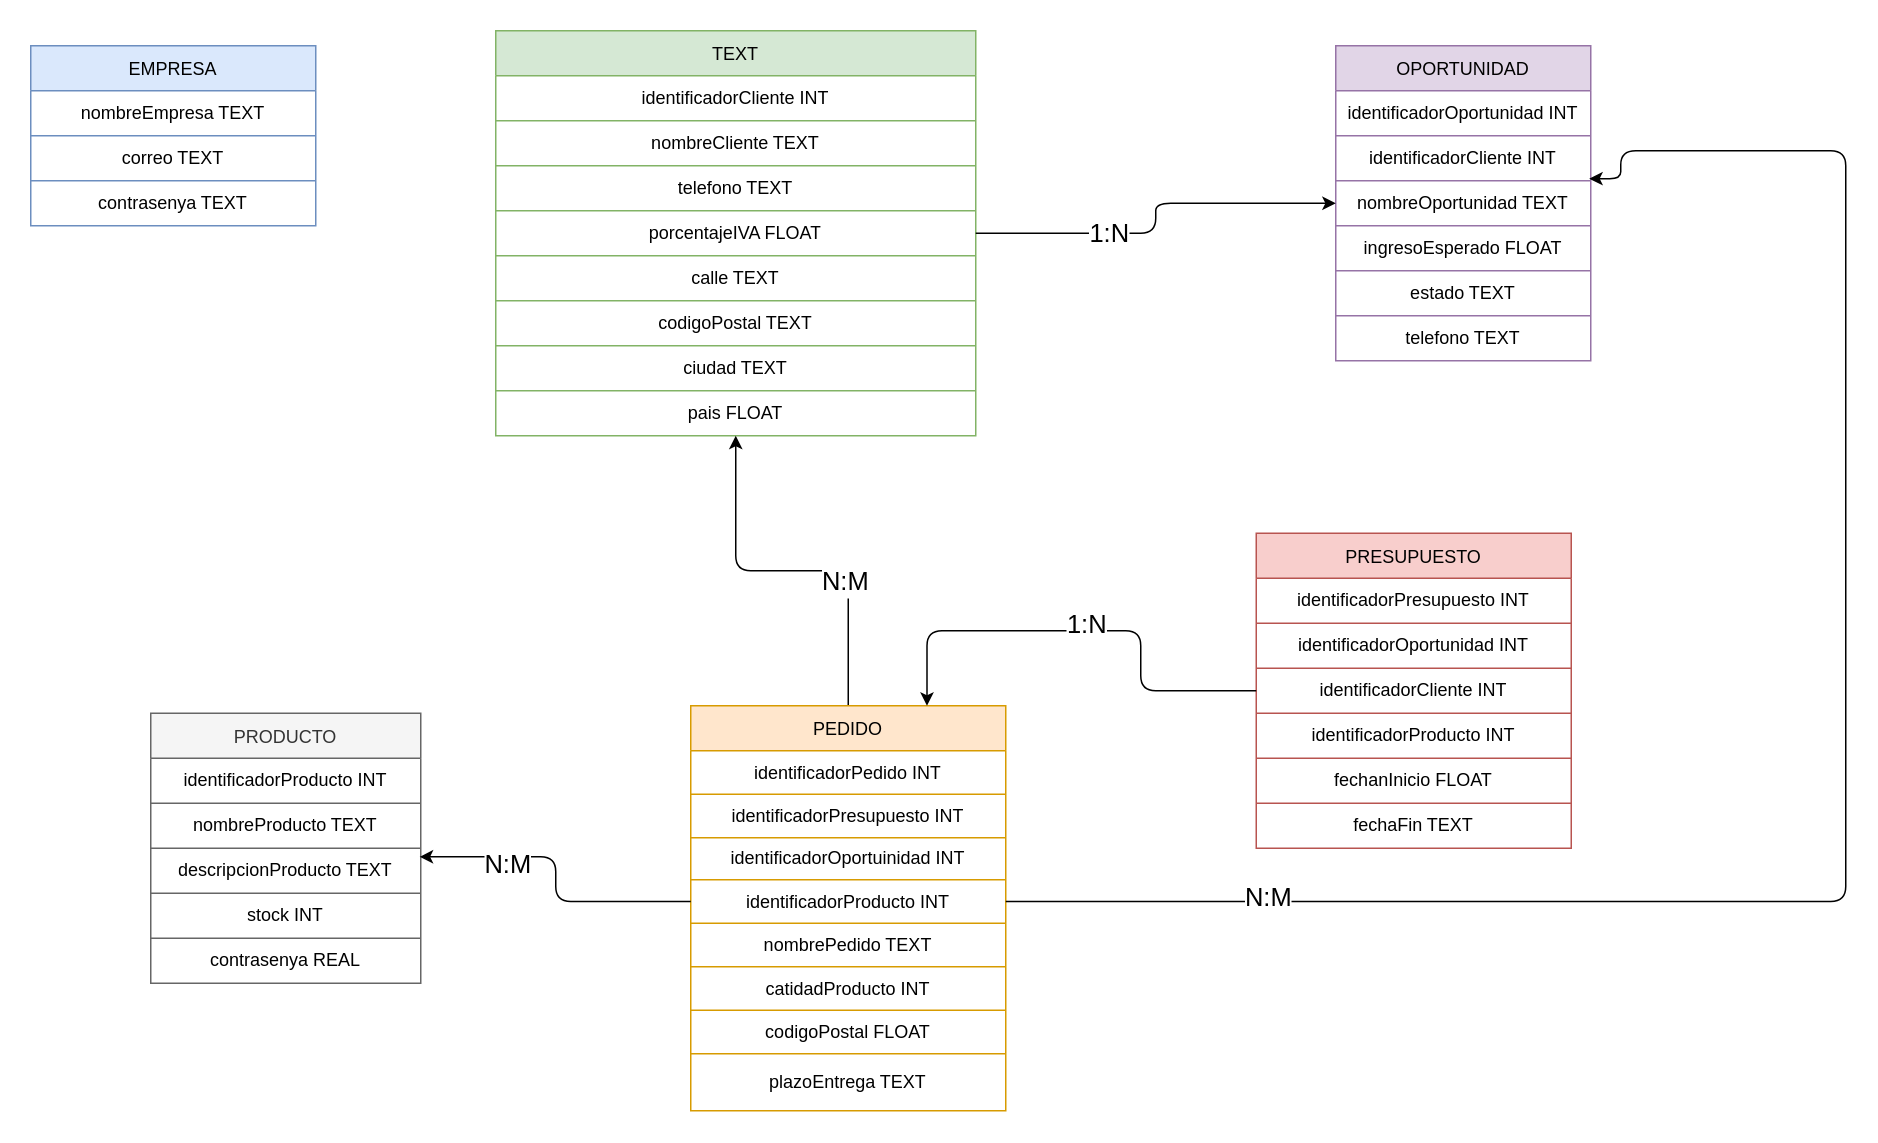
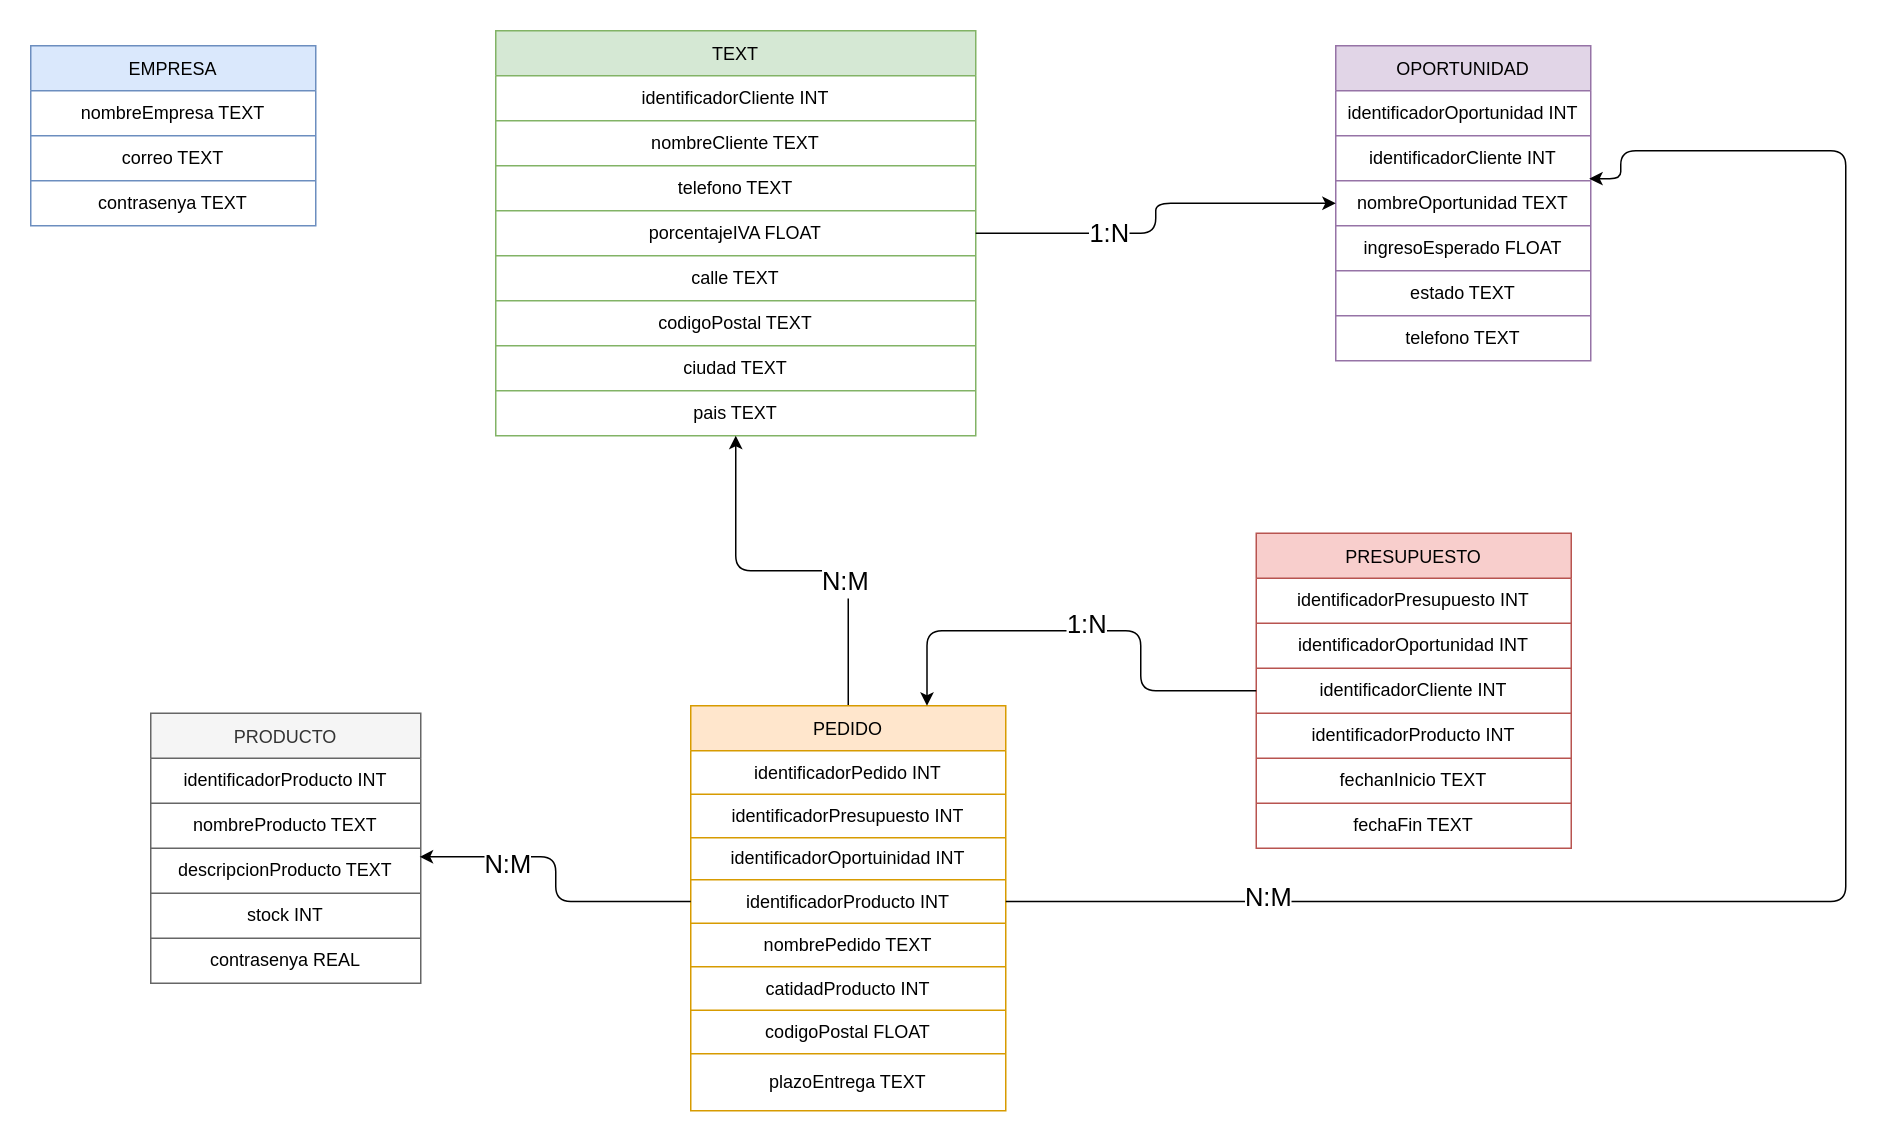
node "pais FLOAT": label "pais FLOAT" -> "pais TEXT"
node "fechanInicio FLOAT": label "fechanInicio FLOAT" -> "fechanInicio TEXT"
